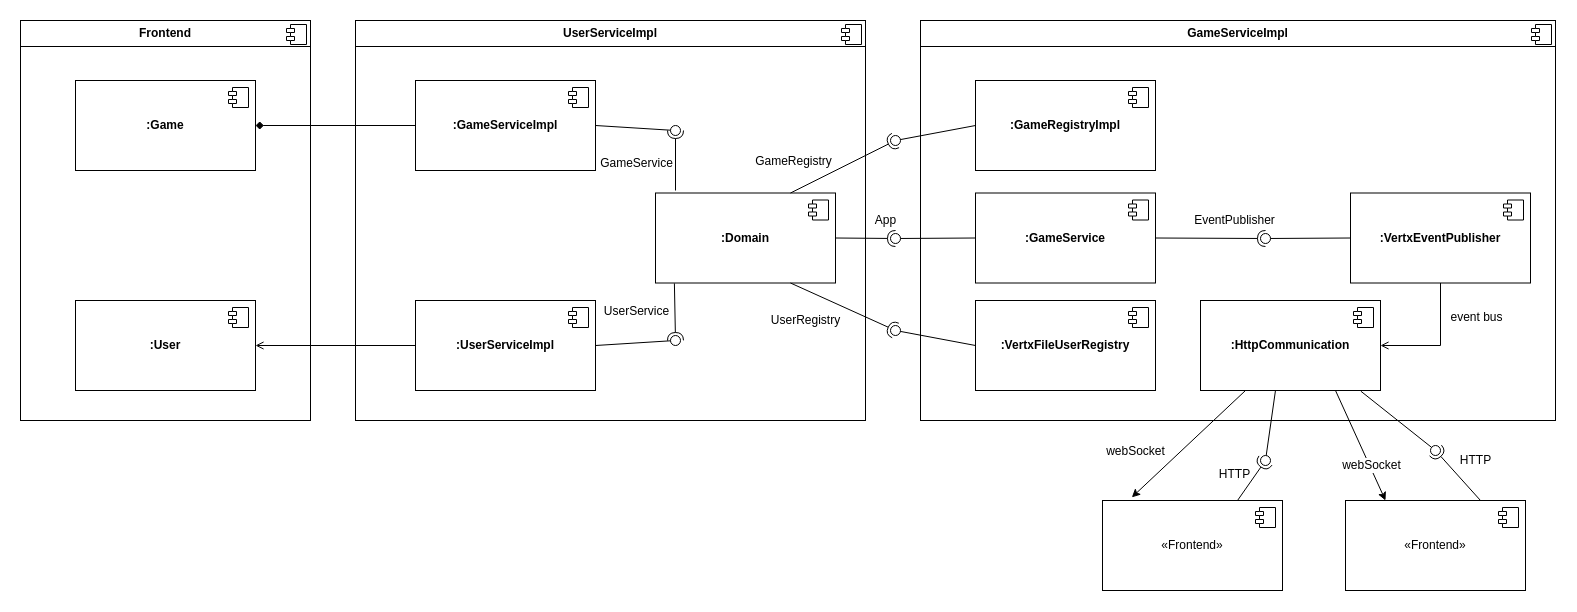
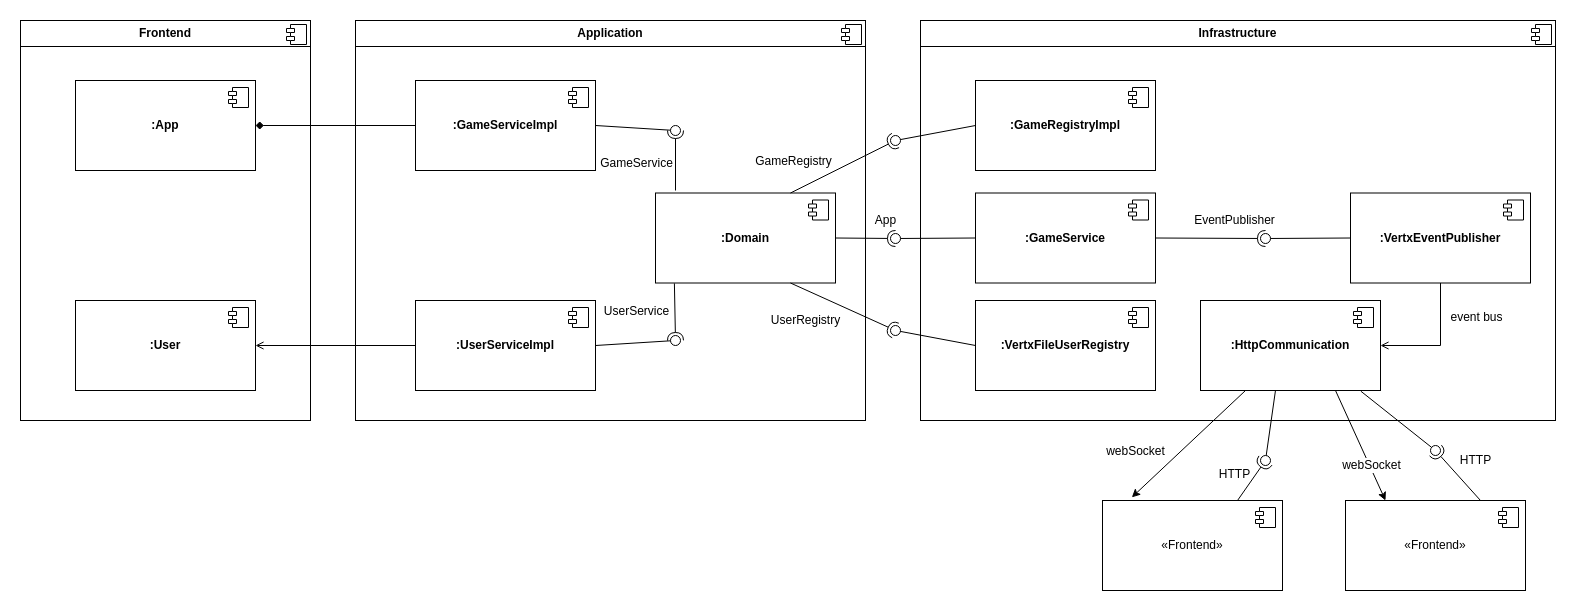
node "UserServiceImpl": label "UserServiceImpl" -> "Application"
node "GameServiceImpl": label "GameServiceImpl" -> "Infrastructure"
node ":Game": label ":Game" -> ":App"
